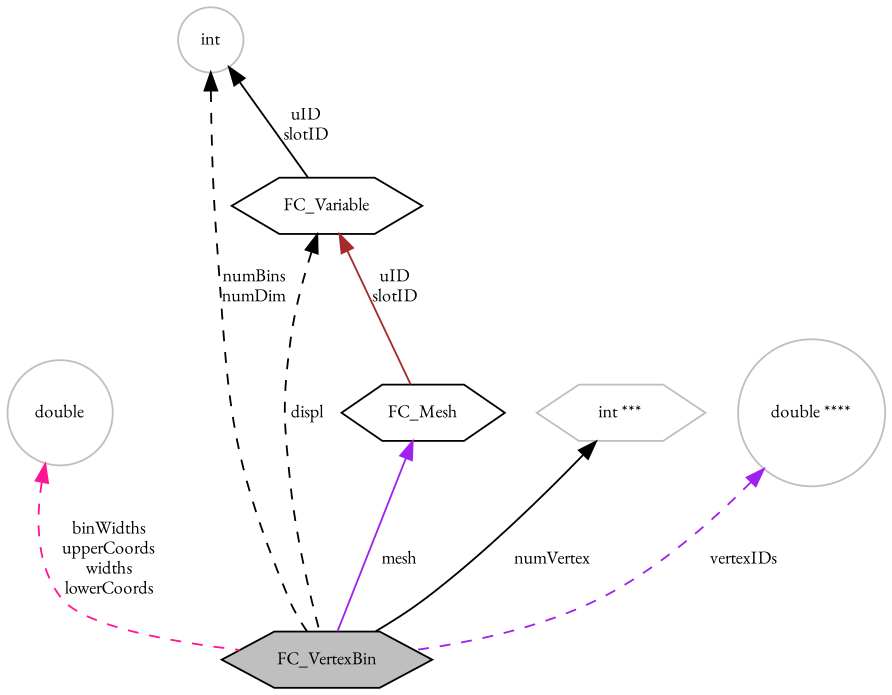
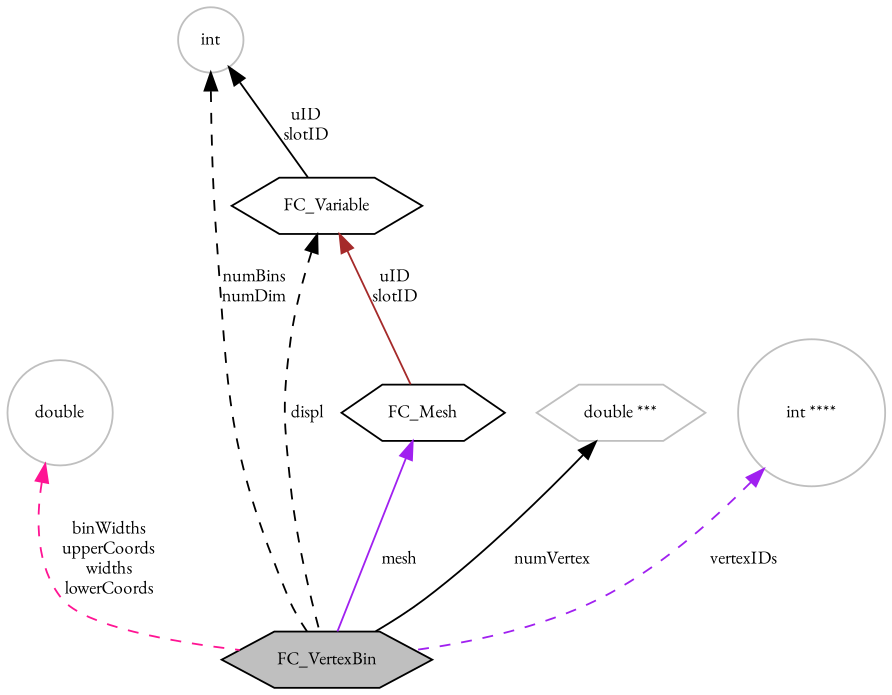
node "int ***": label "int ***" -> "double ***"
node "double ****": label "double ****" -> "int ****"
